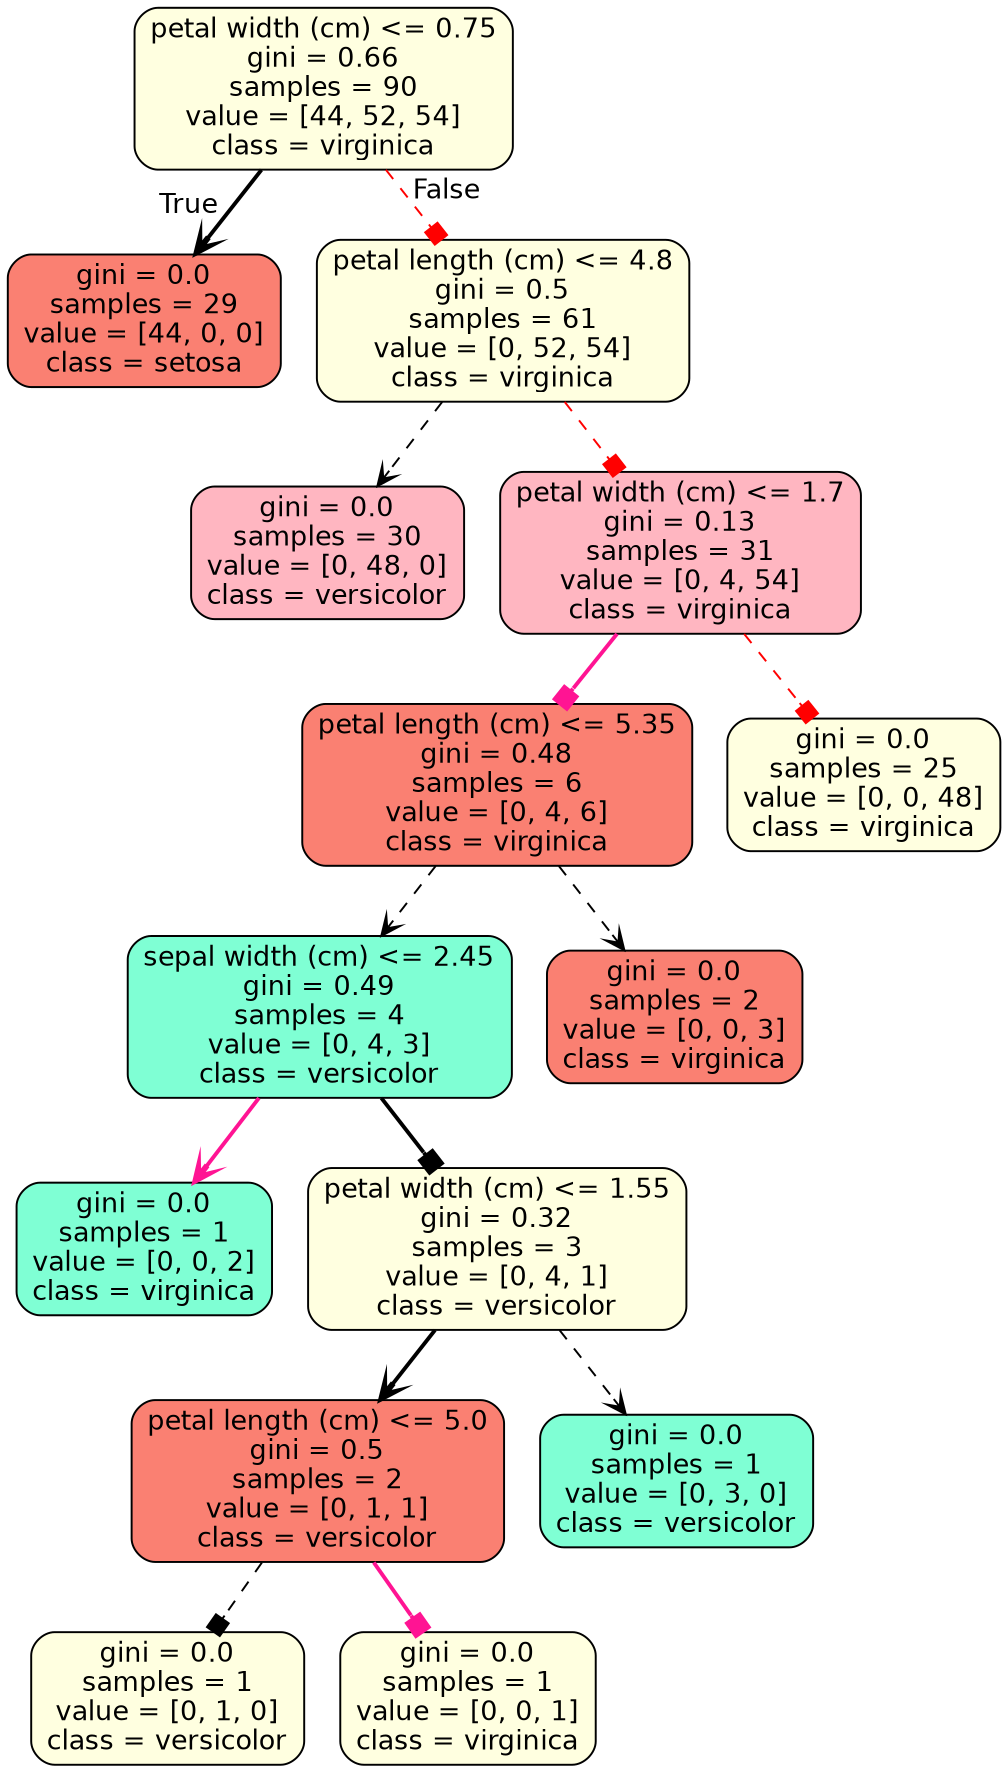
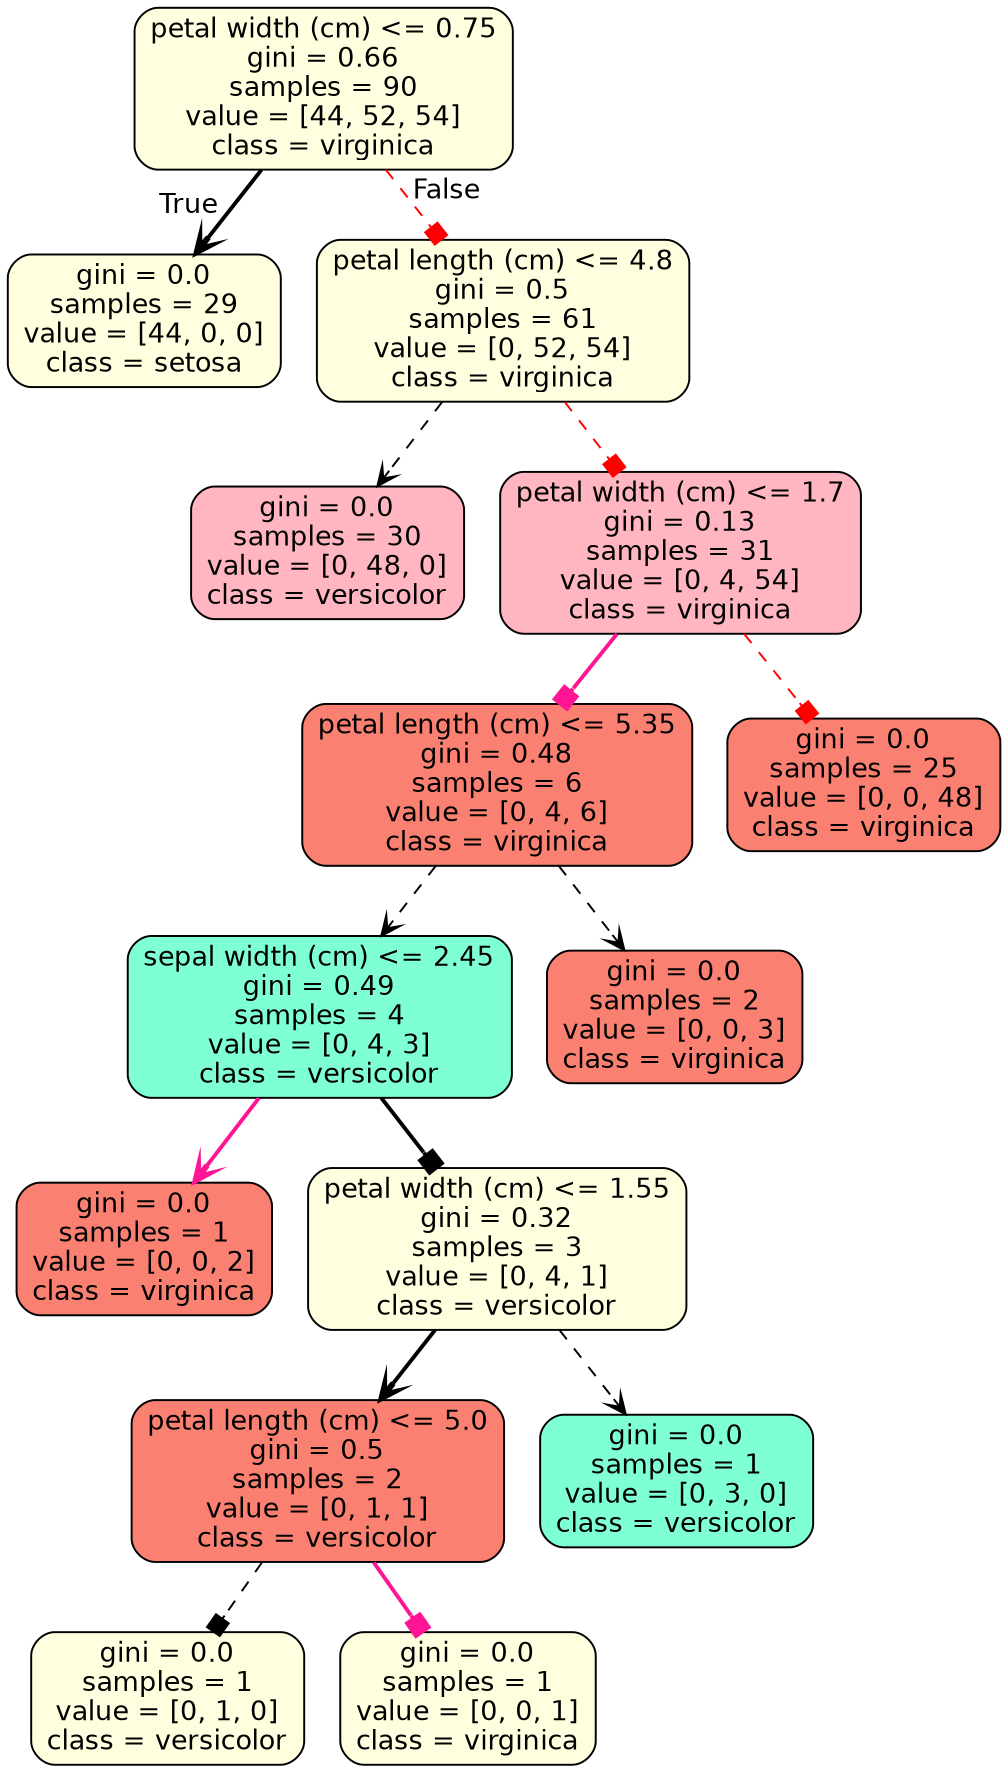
node "gini = 0.0 samples = 29 value = [44, 0, 0] class = setosa": fillcolor salmon -> lightyellow
node "gini = 0.0 samples = 25 value = [0, 0, 48] class = virginica": fillcolor lightyellow -> salmon
node "gini = 0.0 samples = 1 value = [0, 0, 2] class = virginica": fillcolor aquamarine -> salmon
